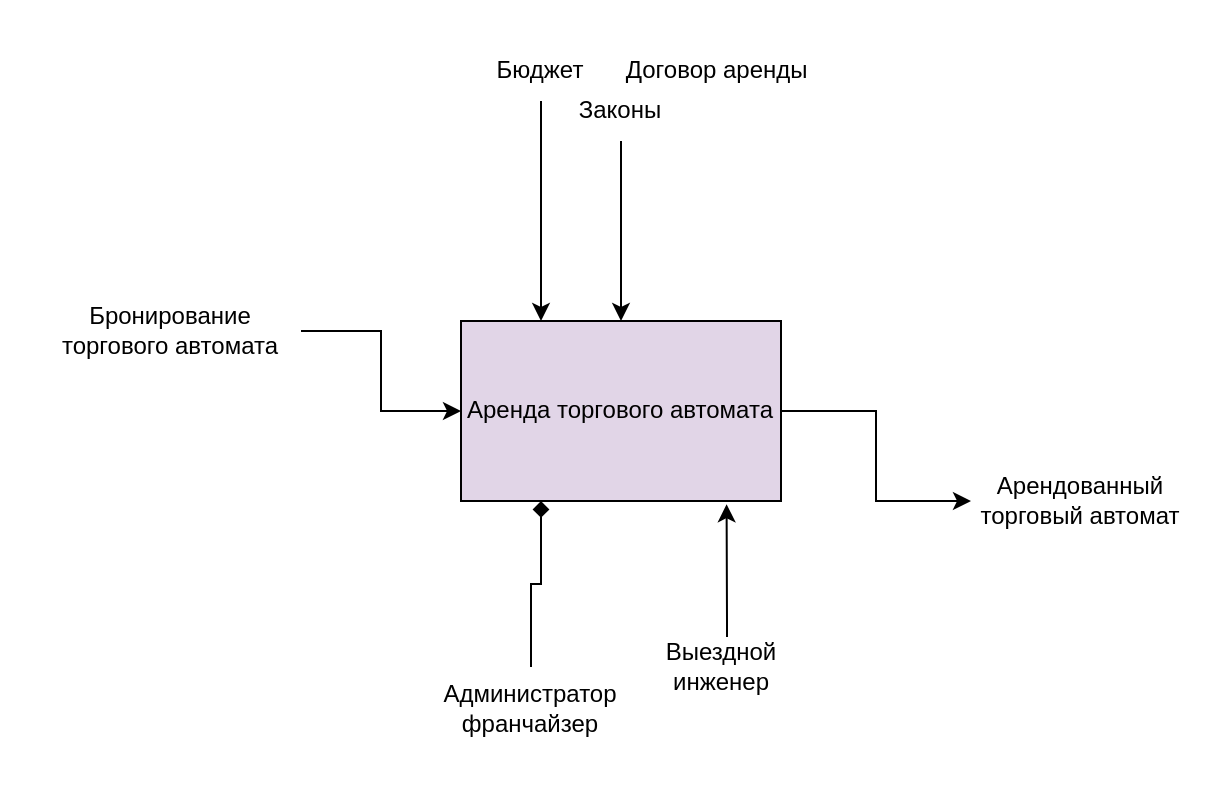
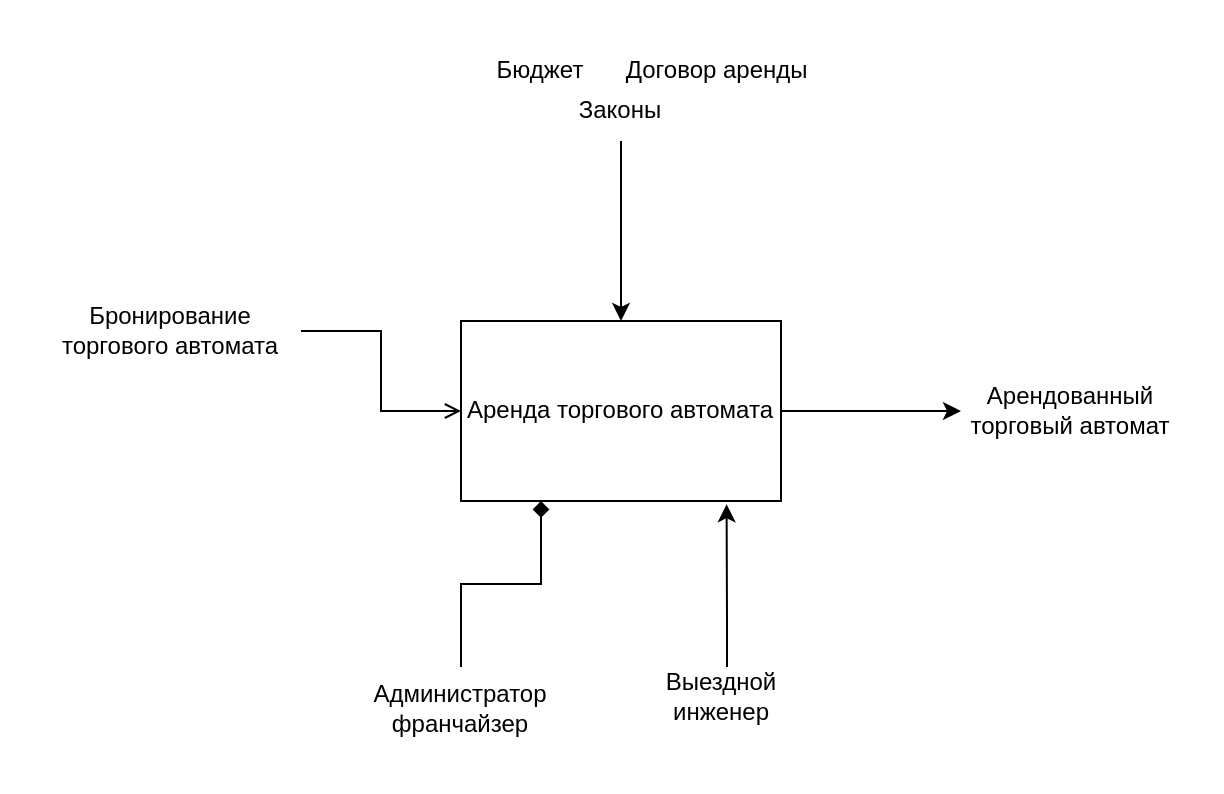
edge "Бюджет" -> "Аренда торгового автомата": removed
edge "Бронирование торгового автомата" -> "Аренда торгового автомата": arrowhead classic -> open
node "Аренда торгового автомата": fillcolor #e1d5e7 -> #ffffff
node "Арендованный торговый автомат": moved (1081, 501) -> (1071, 411)
node "Выездной инженер": moved (721, 667) -> (721, 697)
node "Администратор франчайзер": moved (531, 709) -> (461, 709)
